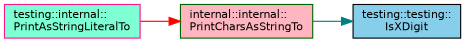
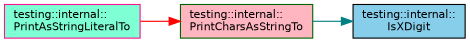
node "internal::internal:: PrintCharsAsStringTo": label "internal::internal:: PrintCharsAsStringTo" -> "testing::internal:: PrintCharsAsStringTo"
node "testing::testing:: IsXDigit": label "testing::testing:: IsXDigit" -> "testing::internal:: IsXDigit"
